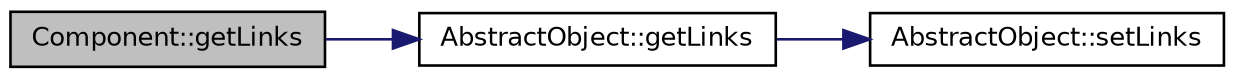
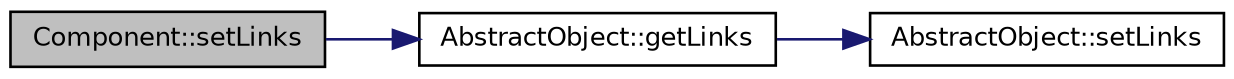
node "Component::getLinks": label "Component::getLinks" -> "Component::setLinks"
